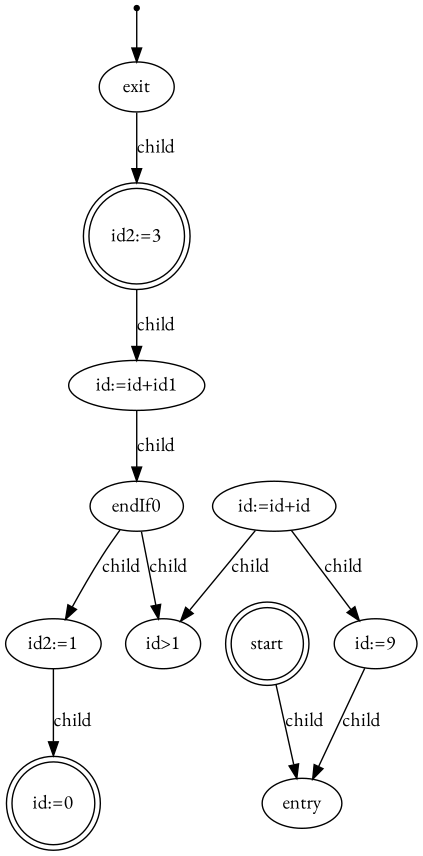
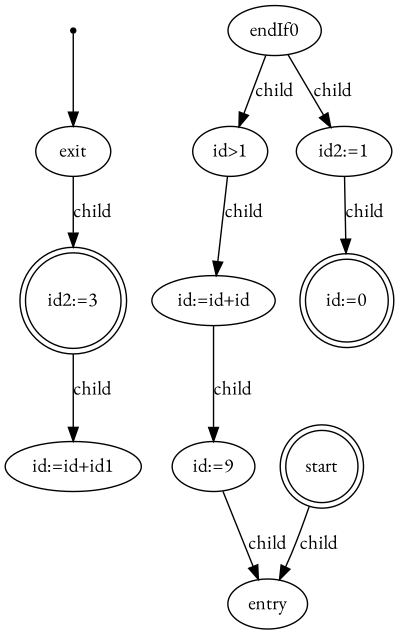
edge "id:=id+id1" -> "endIf0": removed, label "child"
edge "id:=id+id" -> "id>1": reversed
